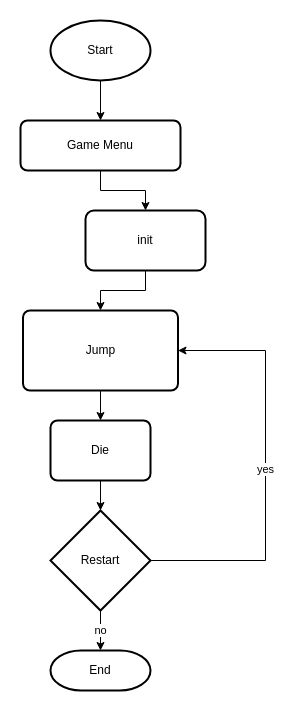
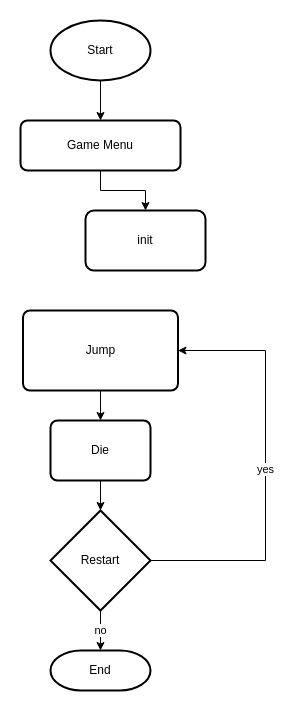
edge "init" -> "Jump": removed
